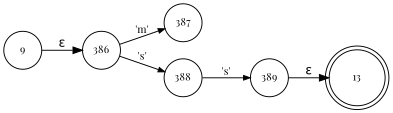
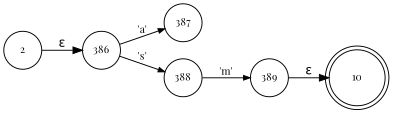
edge "386" -> "387": label "'m'" -> "'a'"
node "9": label "9" -> "2"
edge "388" -> "389": label "'s'" -> "'m'"
node "13": label "13" -> "10"
